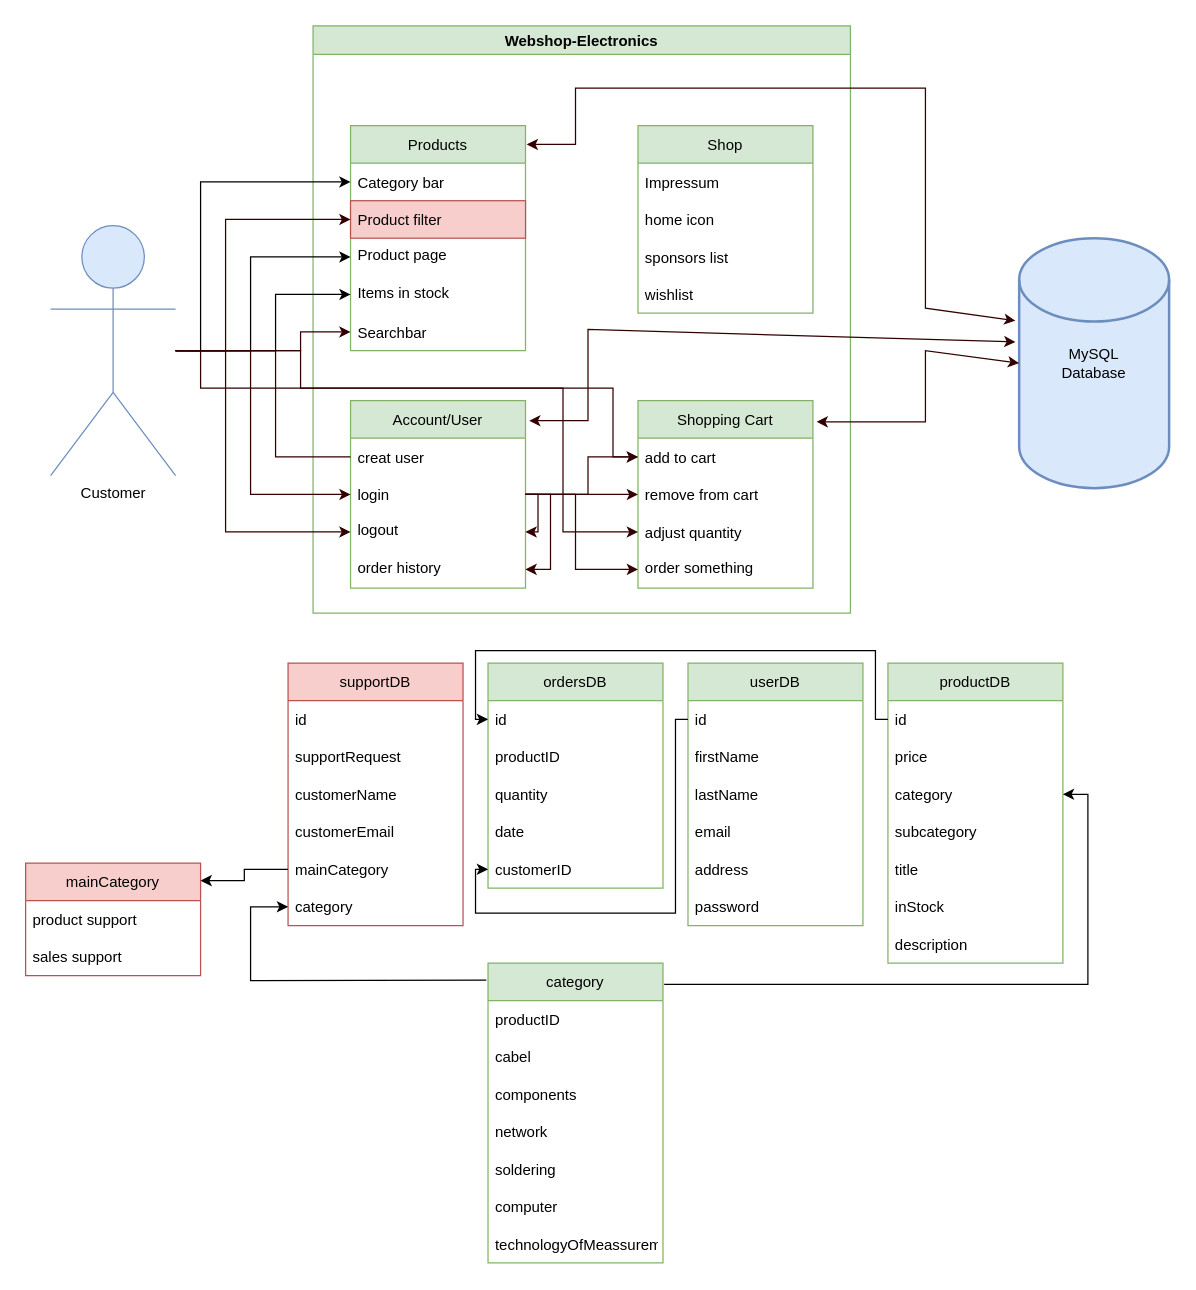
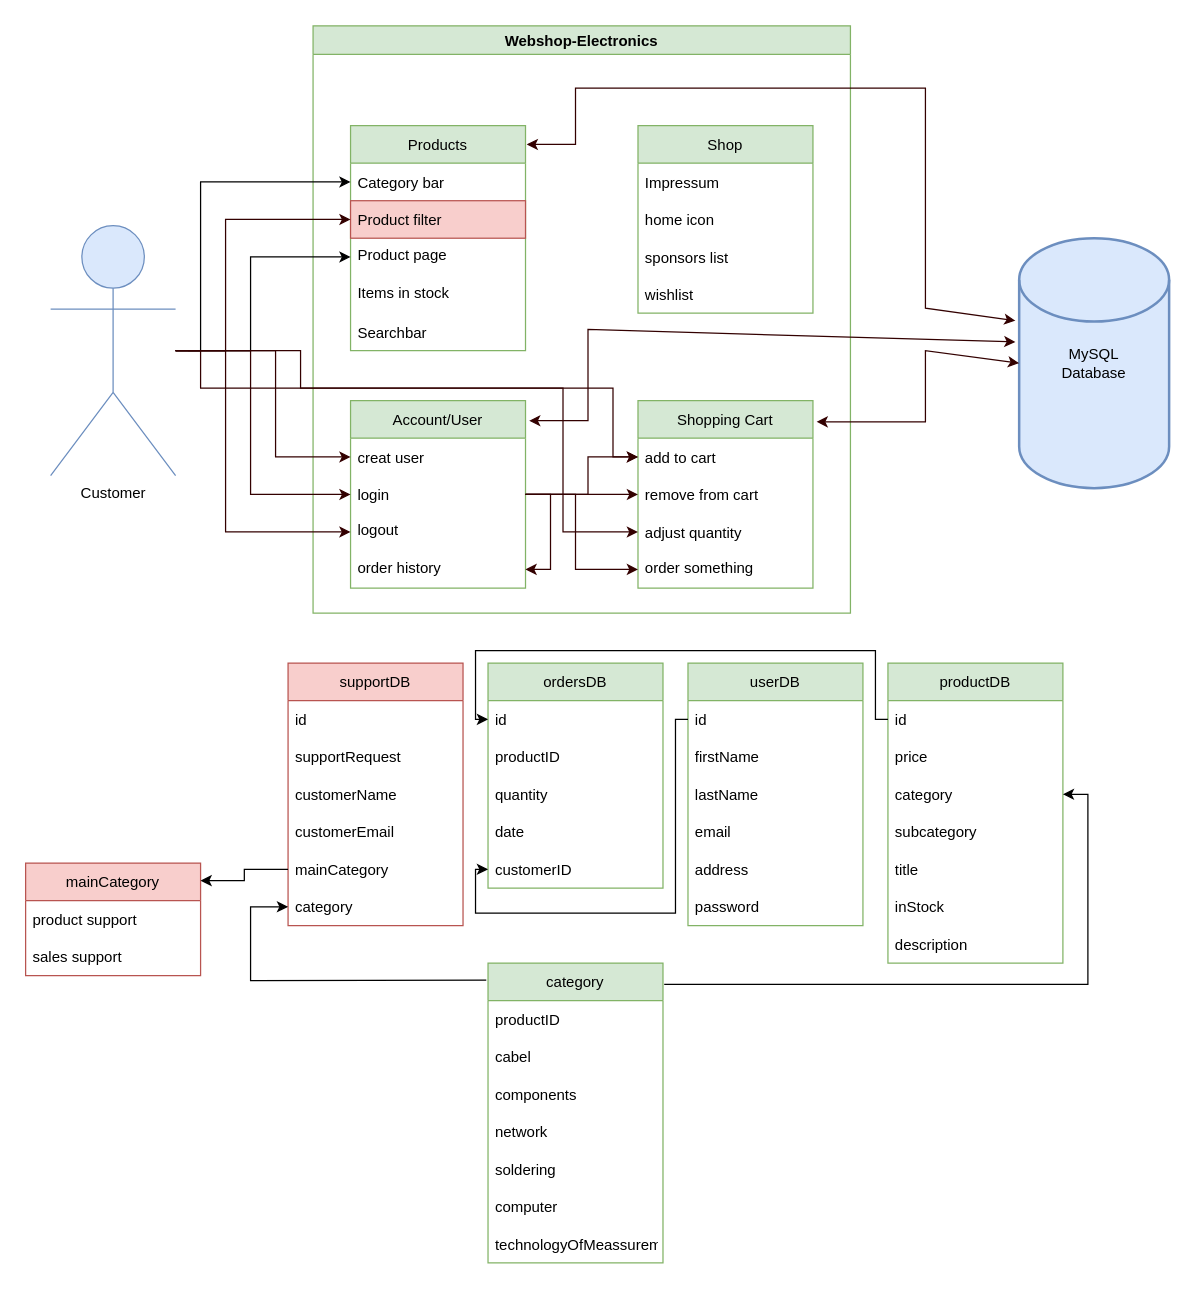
edge "Customer" -> "Items in stock": removed
edge "Customer" -> "Searchbar": removed
edge "Customer" -- "creat user": arrowhead none -> classic
edge "login" -> "logout": removed
